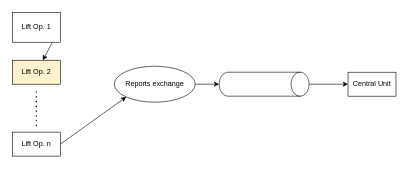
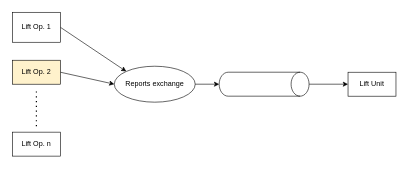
edge "Lift Op. 1" -> "Lift Op. 2": now "Lift Op. 1" -> "Reports exchange"
edge "Lift Op. 2" -> "Reports exchange": added
node "Central Unit": label "Central Unit" -> "Lift Unit"
edge "Lift Op. n" -> "Reports exchange": removed
